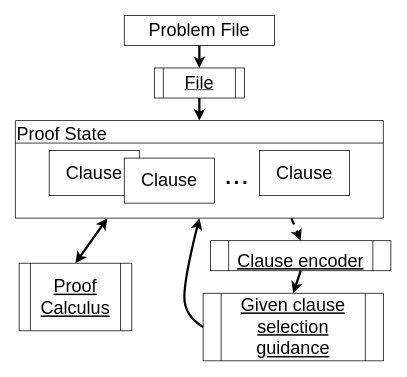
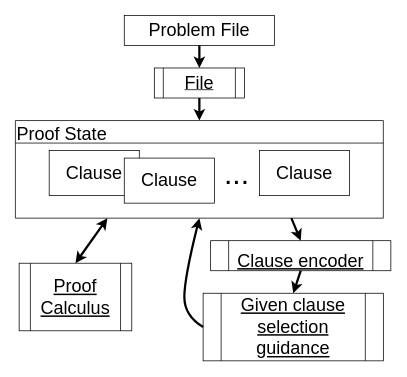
edge "Proof State" -> "Clause encoder": style dashed -> solid
